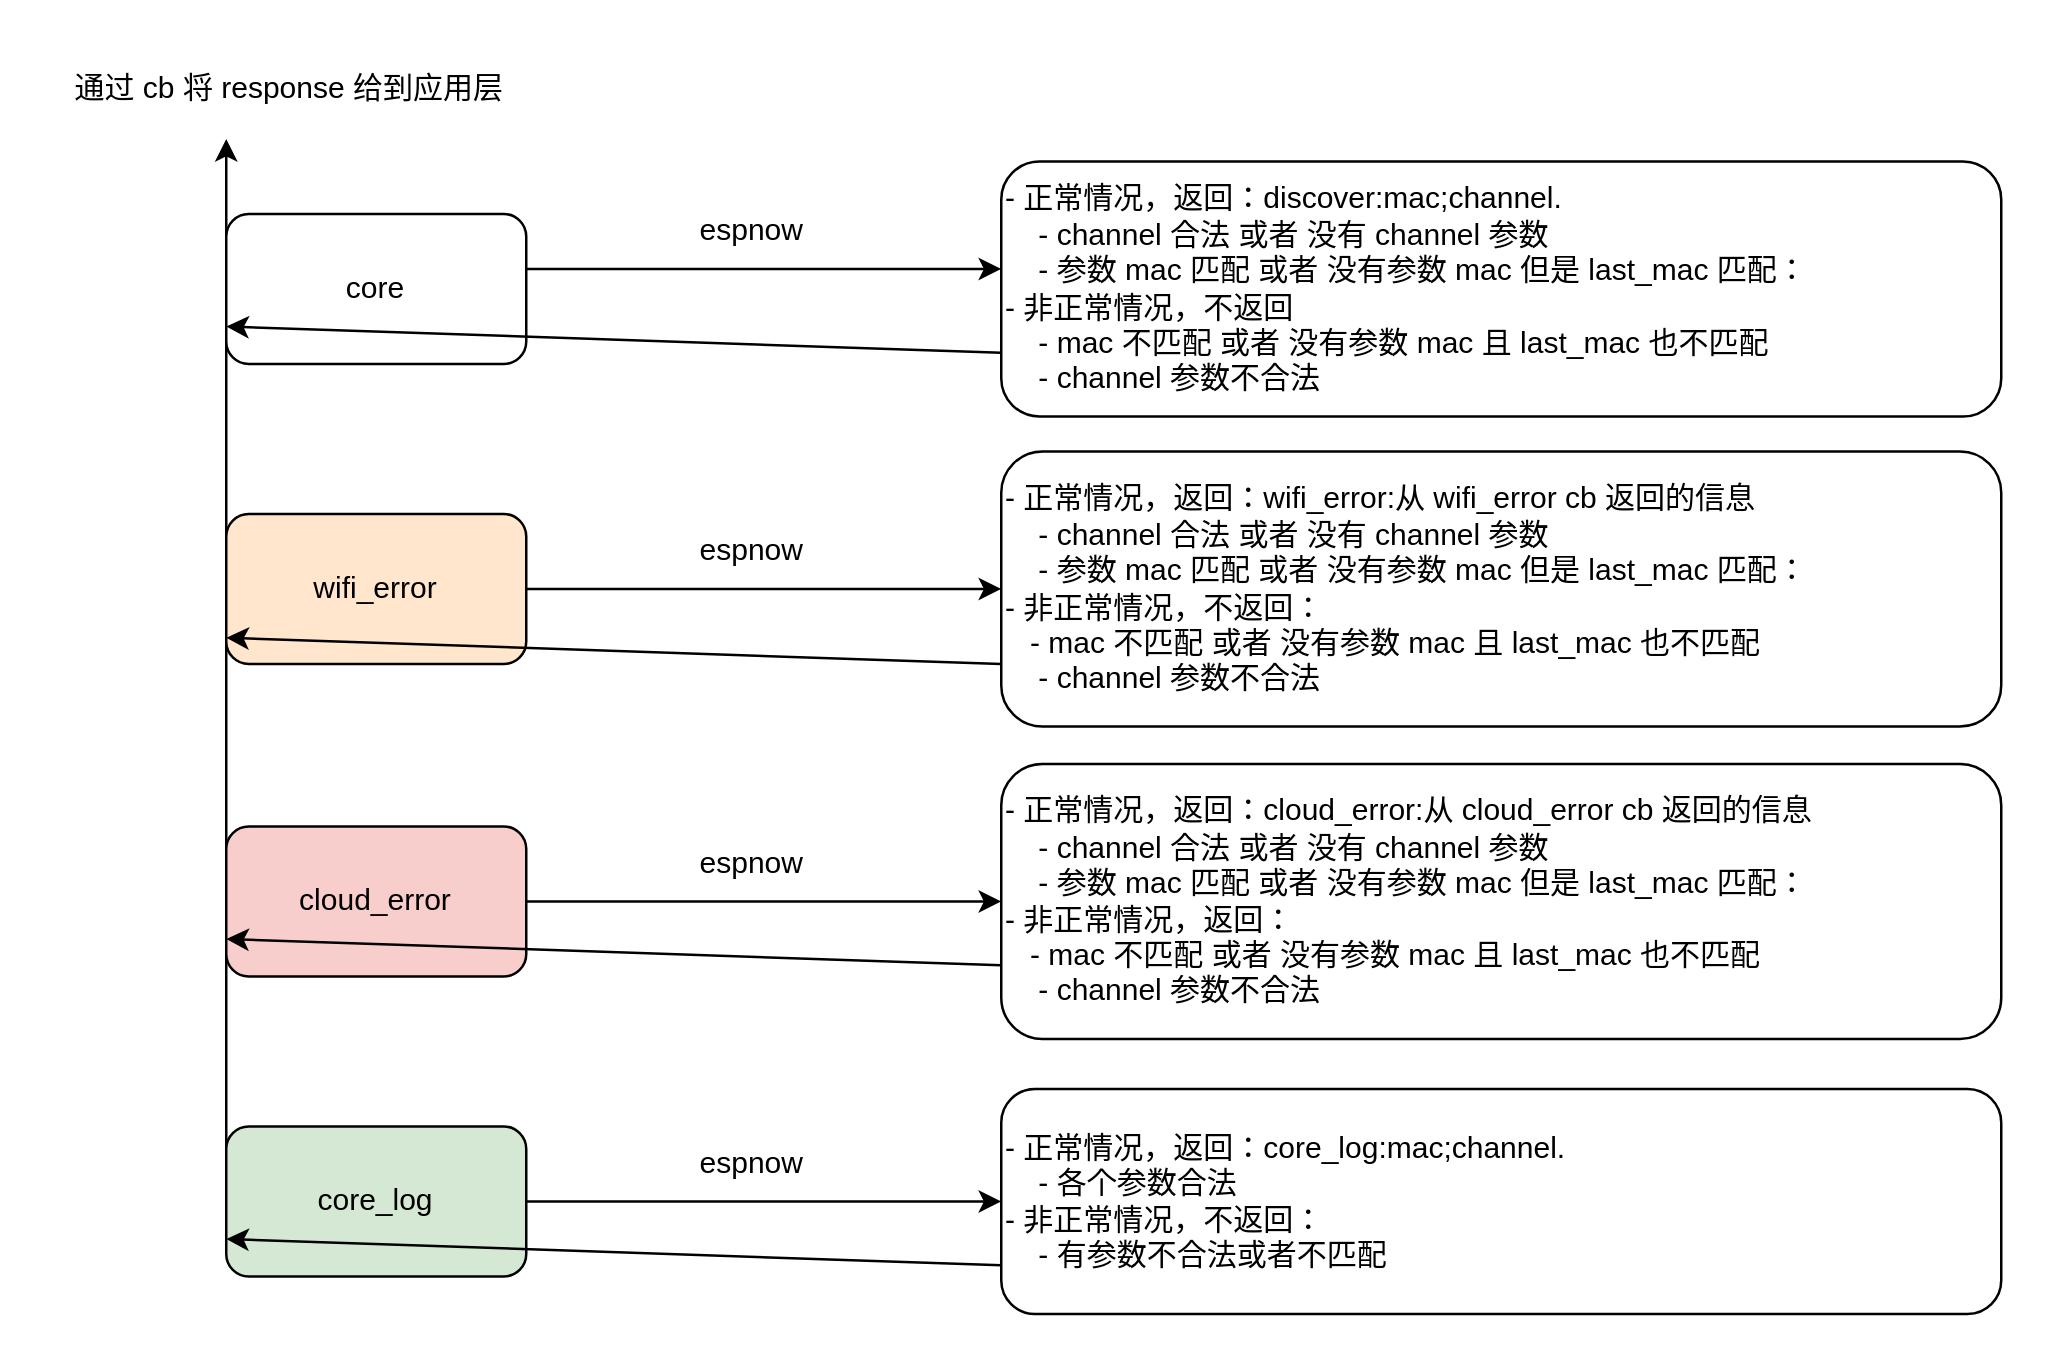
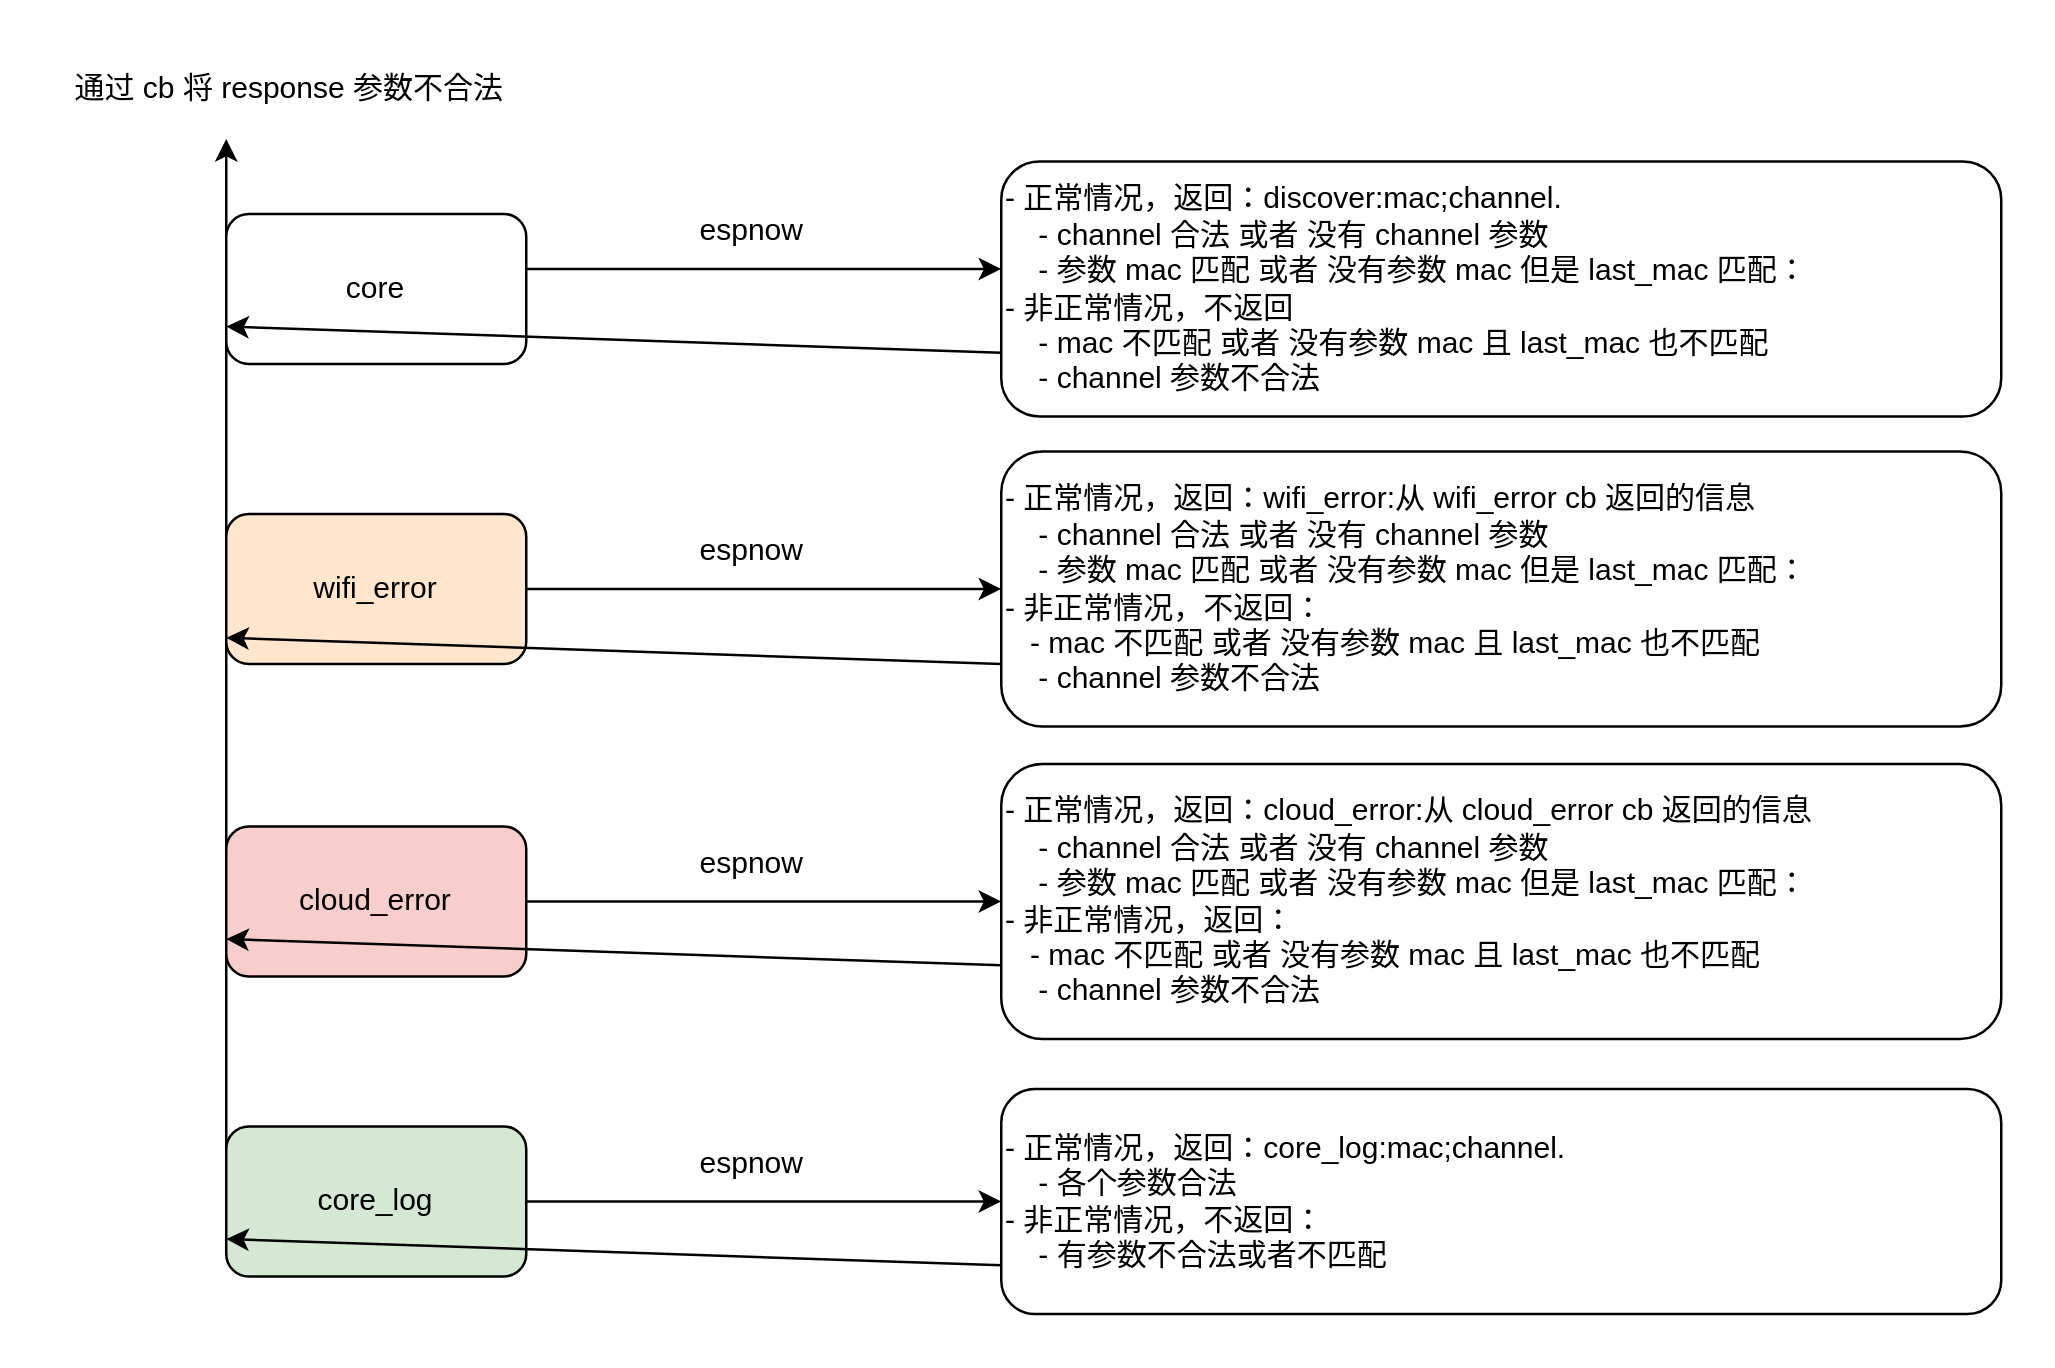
node "通过 cb 将 response 给到应用层": label "通过 cb 将 response 给到应用层" -> "通过 cb 将 response 参数不合法"
